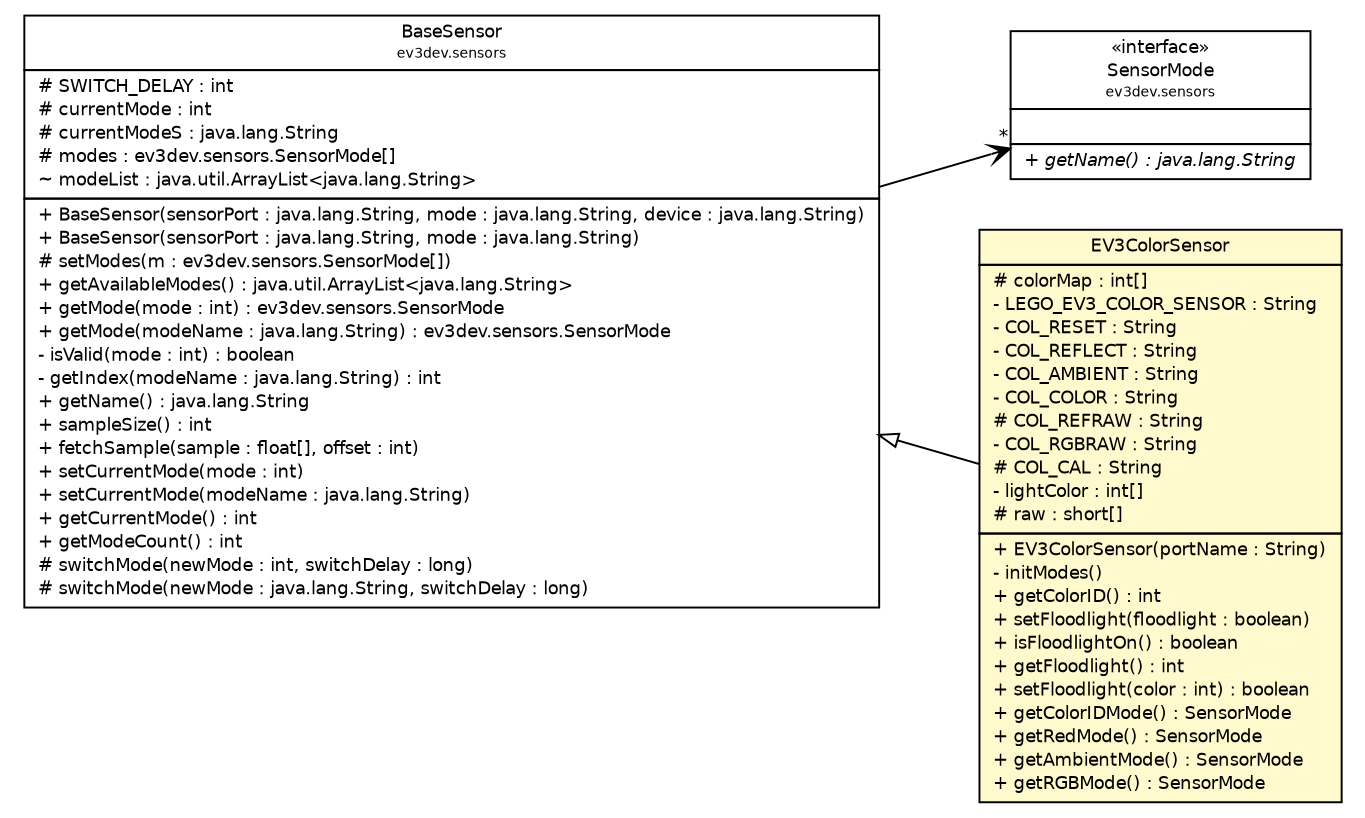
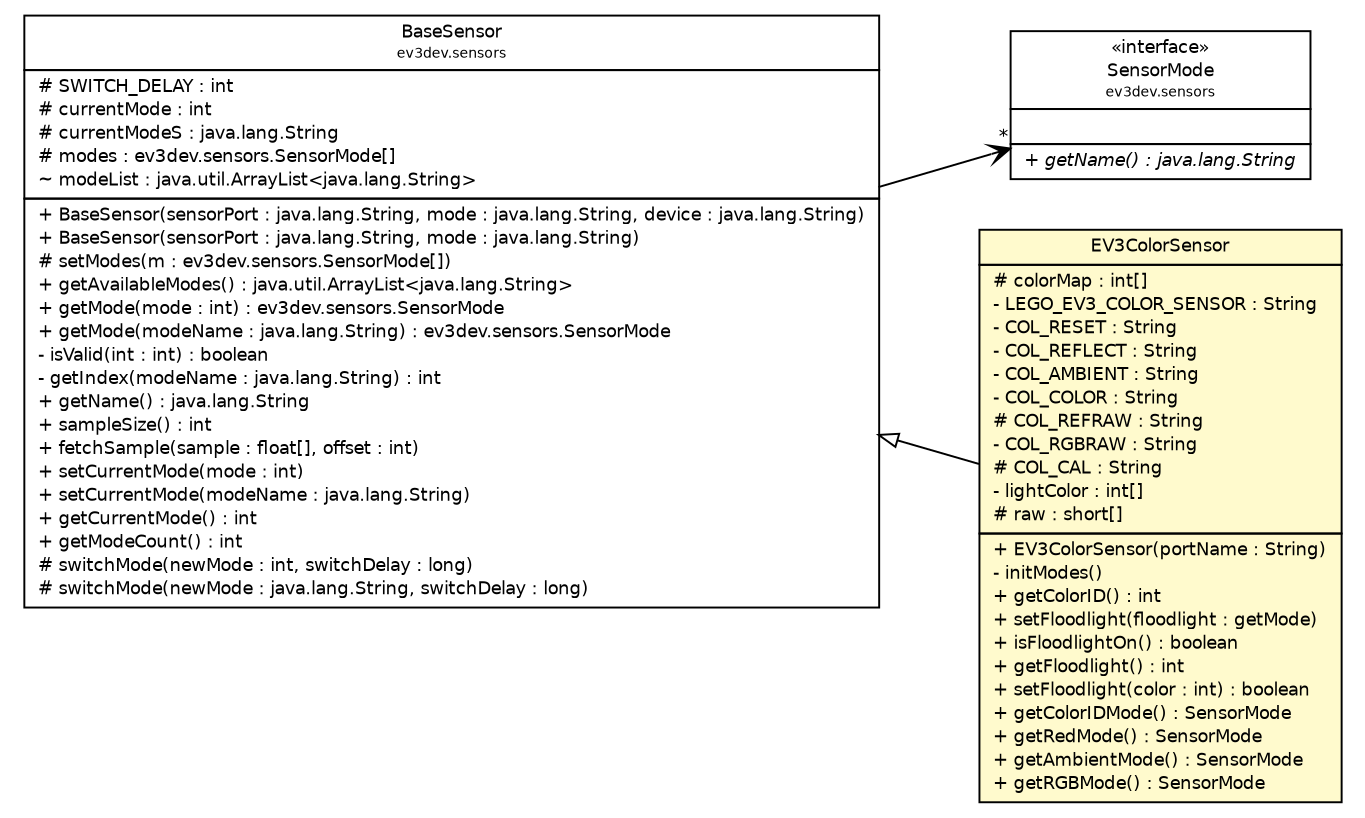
node "BaseSensor": text "- isValid(mode : int) : boolean" -> "- isValid(int : int) : boolean"
node "EV3ColorSensor": text "+ setFloodlight(floodlight : boolean)" -> "+ setFloodlight(floodlight : getMode)"
